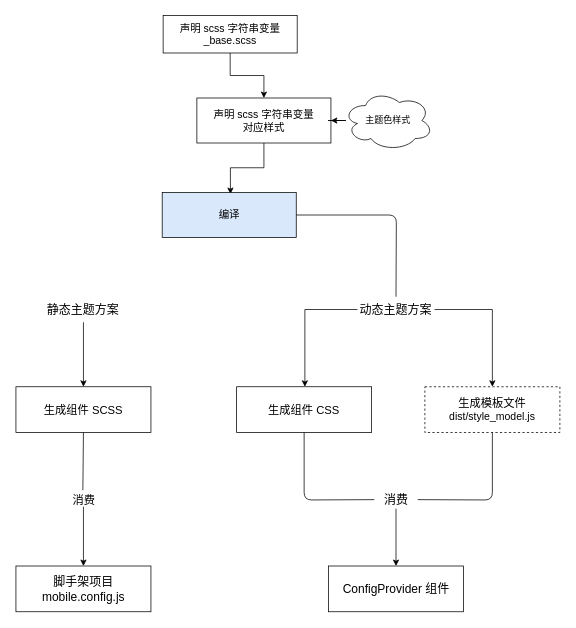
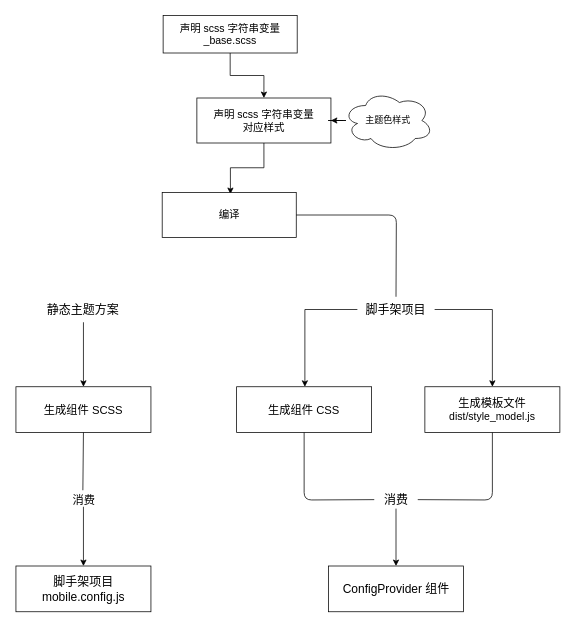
node "编译": fillcolor #dae8fc -> #ffffff
node "动态主题方案": label "动态主题方案" -> "脚手架项目"
node "生成模板文件 dist/style_model.js": style dashed -> solid
